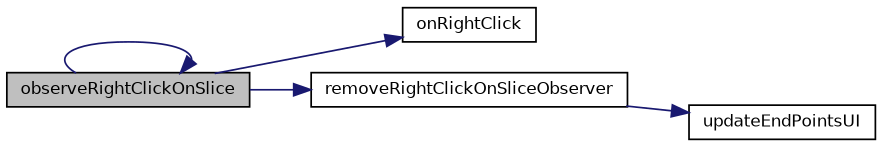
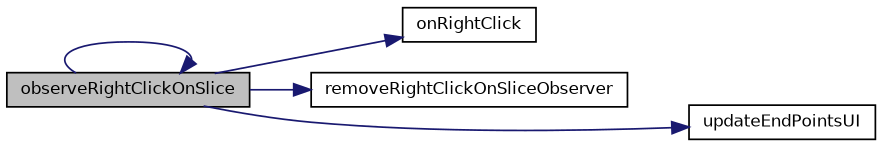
edge "removeRightClickOnSliceObserver" -> "updateEndPointsUI": now "observeRightClickOnSlice" -> "updateEndPointsUI"
